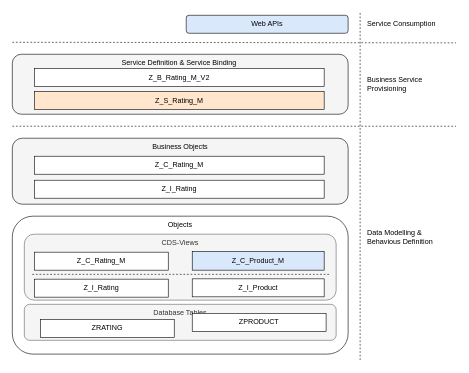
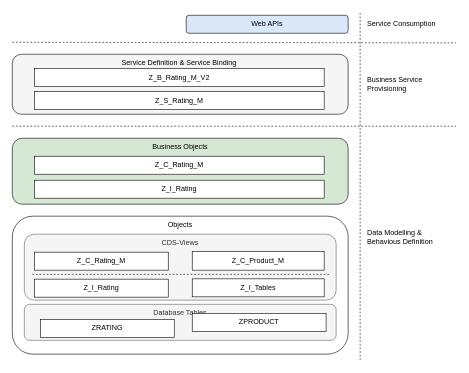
node "Z_S_Rating_M": fillcolor #ffe6cc -> #ffffff
node "Business Objects": fillcolor #f5f5f5 -> #d5e8d4
node "Z_C_Product_M": fillcolor #dae8fc -> #ffffff
node "Z_I_Product": label "Z_I_Product" -> "Z_I_Tables"
